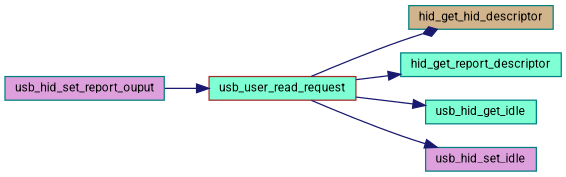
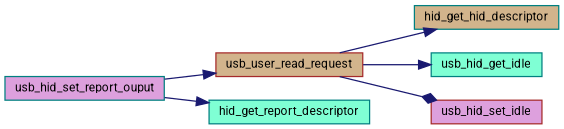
edge "usb_user_read_request" -> "hid_get_hid_descriptor": arrowhead diamond -> normal
edge "usb_user_read_request" -> "hid_get_report_descriptor": now "usb_hid_set_report_ouput" -> "hid_get_report_descriptor"
node "usb_user_read_request": fillcolor aquamarine -> tan
edge "usb_user_read_request" -> "usb_hid_set_idle": arrowhead normal -> diamond
node "usb_hid_set_idle": color teal -> brown
